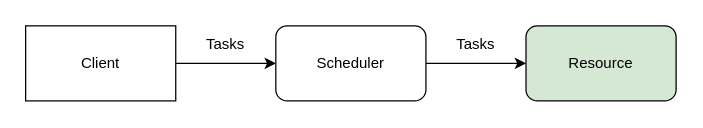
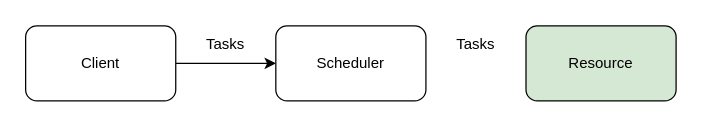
node "Client": shape rectangle -> rounded rectangle
edge "Scheduler" -> "Resource": removed
